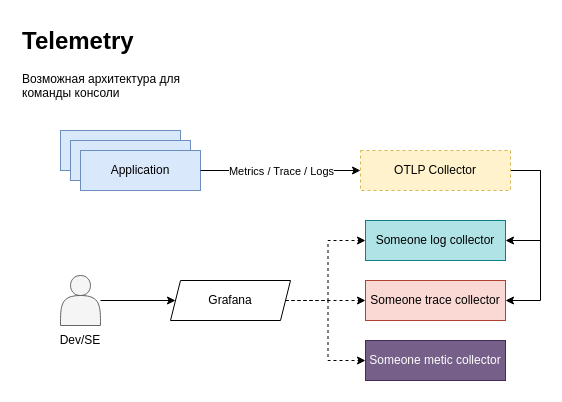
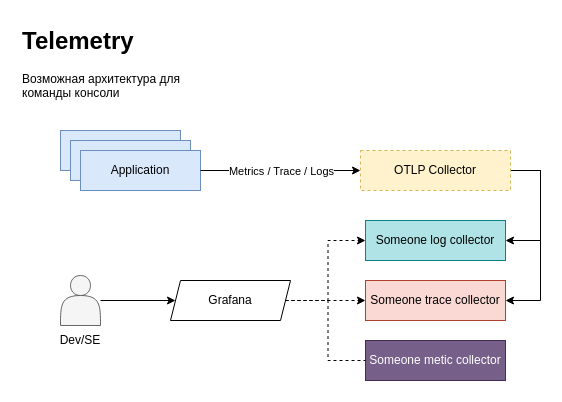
edge "Grafana" -> "Someone metic collector": arrowhead classic -> none
